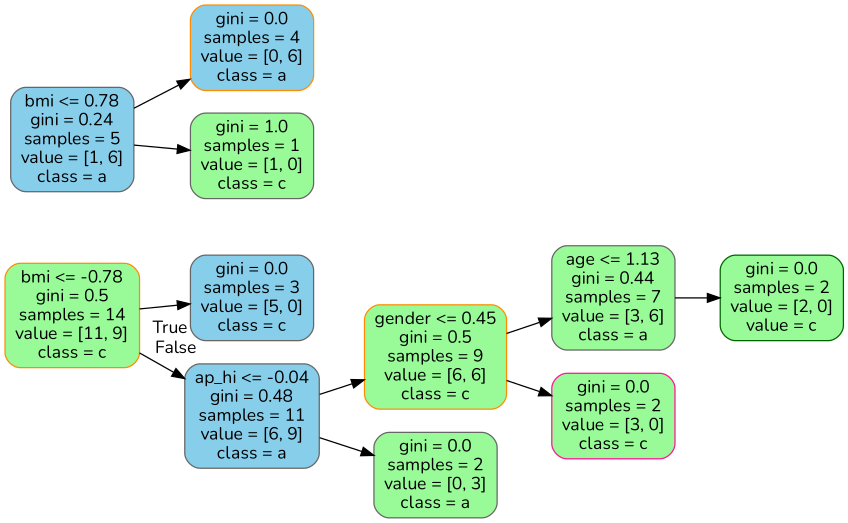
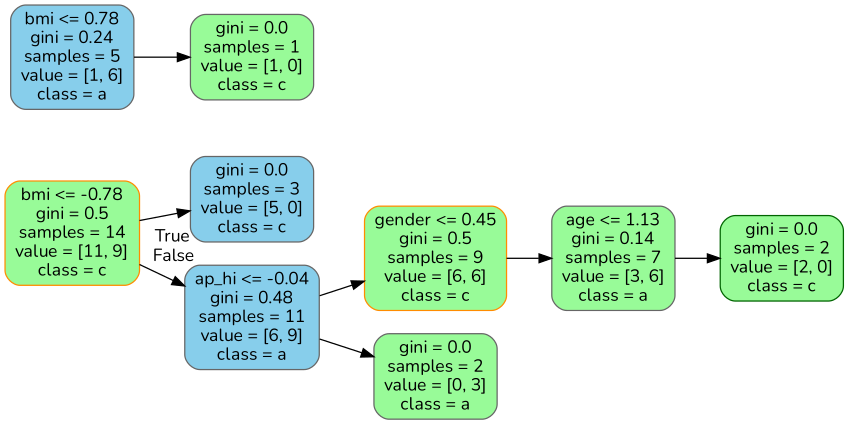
node "gini = 0.0 samples = 4 value = [0, 6] class = a": removed
node "gini = 1.0 samples = 1 value = [1, 0] class = c": label "gini = 1.0 samples = 1 value = [1, 0] class = c" -> "gini = 0.0 samples = 1 value = [1, 0] class = c"
node "age <= 1.13 gini = 0.44 samples = 7 value = [3, 6] class = a": label "age <= 1.13 gini = 0.44 samples = 7 value = [3, 6] class = a" -> "age <= 1.13 gini = 0.14 samples = 7 value = [3, 6] class = a"
node "gini = 0.0 samples = 2 value = [2, 0] value = c": label "gini = 0.0 samples = 2 value = [2, 0] value = c" -> "gini = 0.0 samples = 2 value = [2, 0] class = c"
node "gini = 0.0 samples = 2 value = [3, 0] class = c": removed
